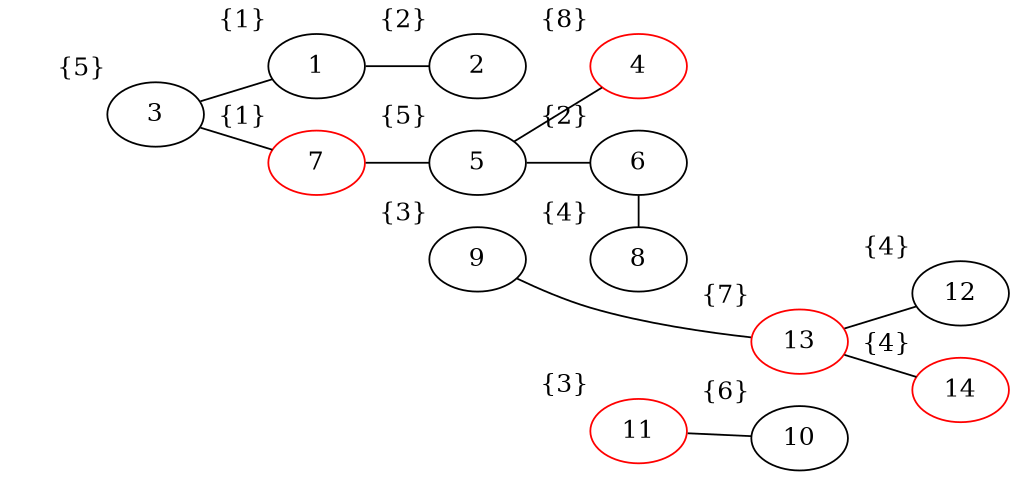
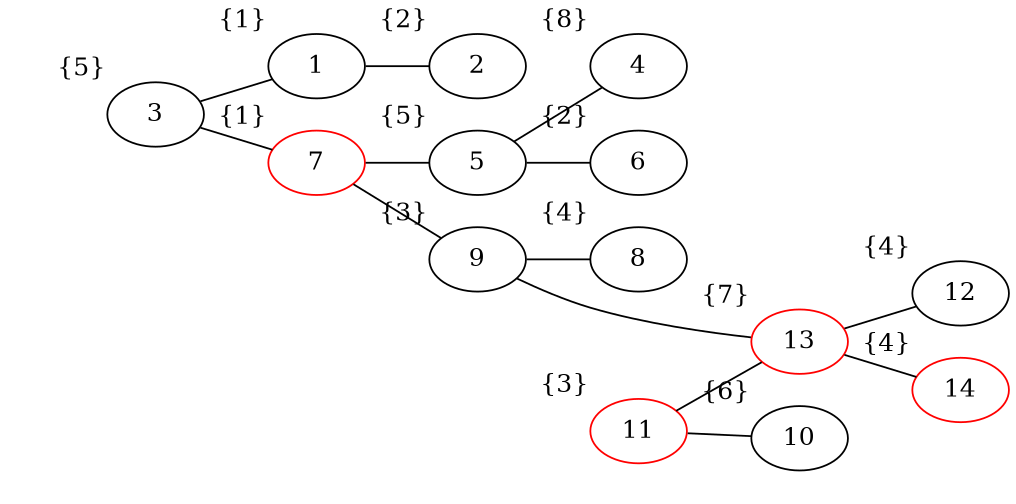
node "4 {8}": color red -> black
edge "7 {1}" -- "9 {3}": added
edge "6 {2}" -- "8 {4}": now "9 {3}" -- "8 {4}"
edge "13 {7}" -- "11 {3}": added
